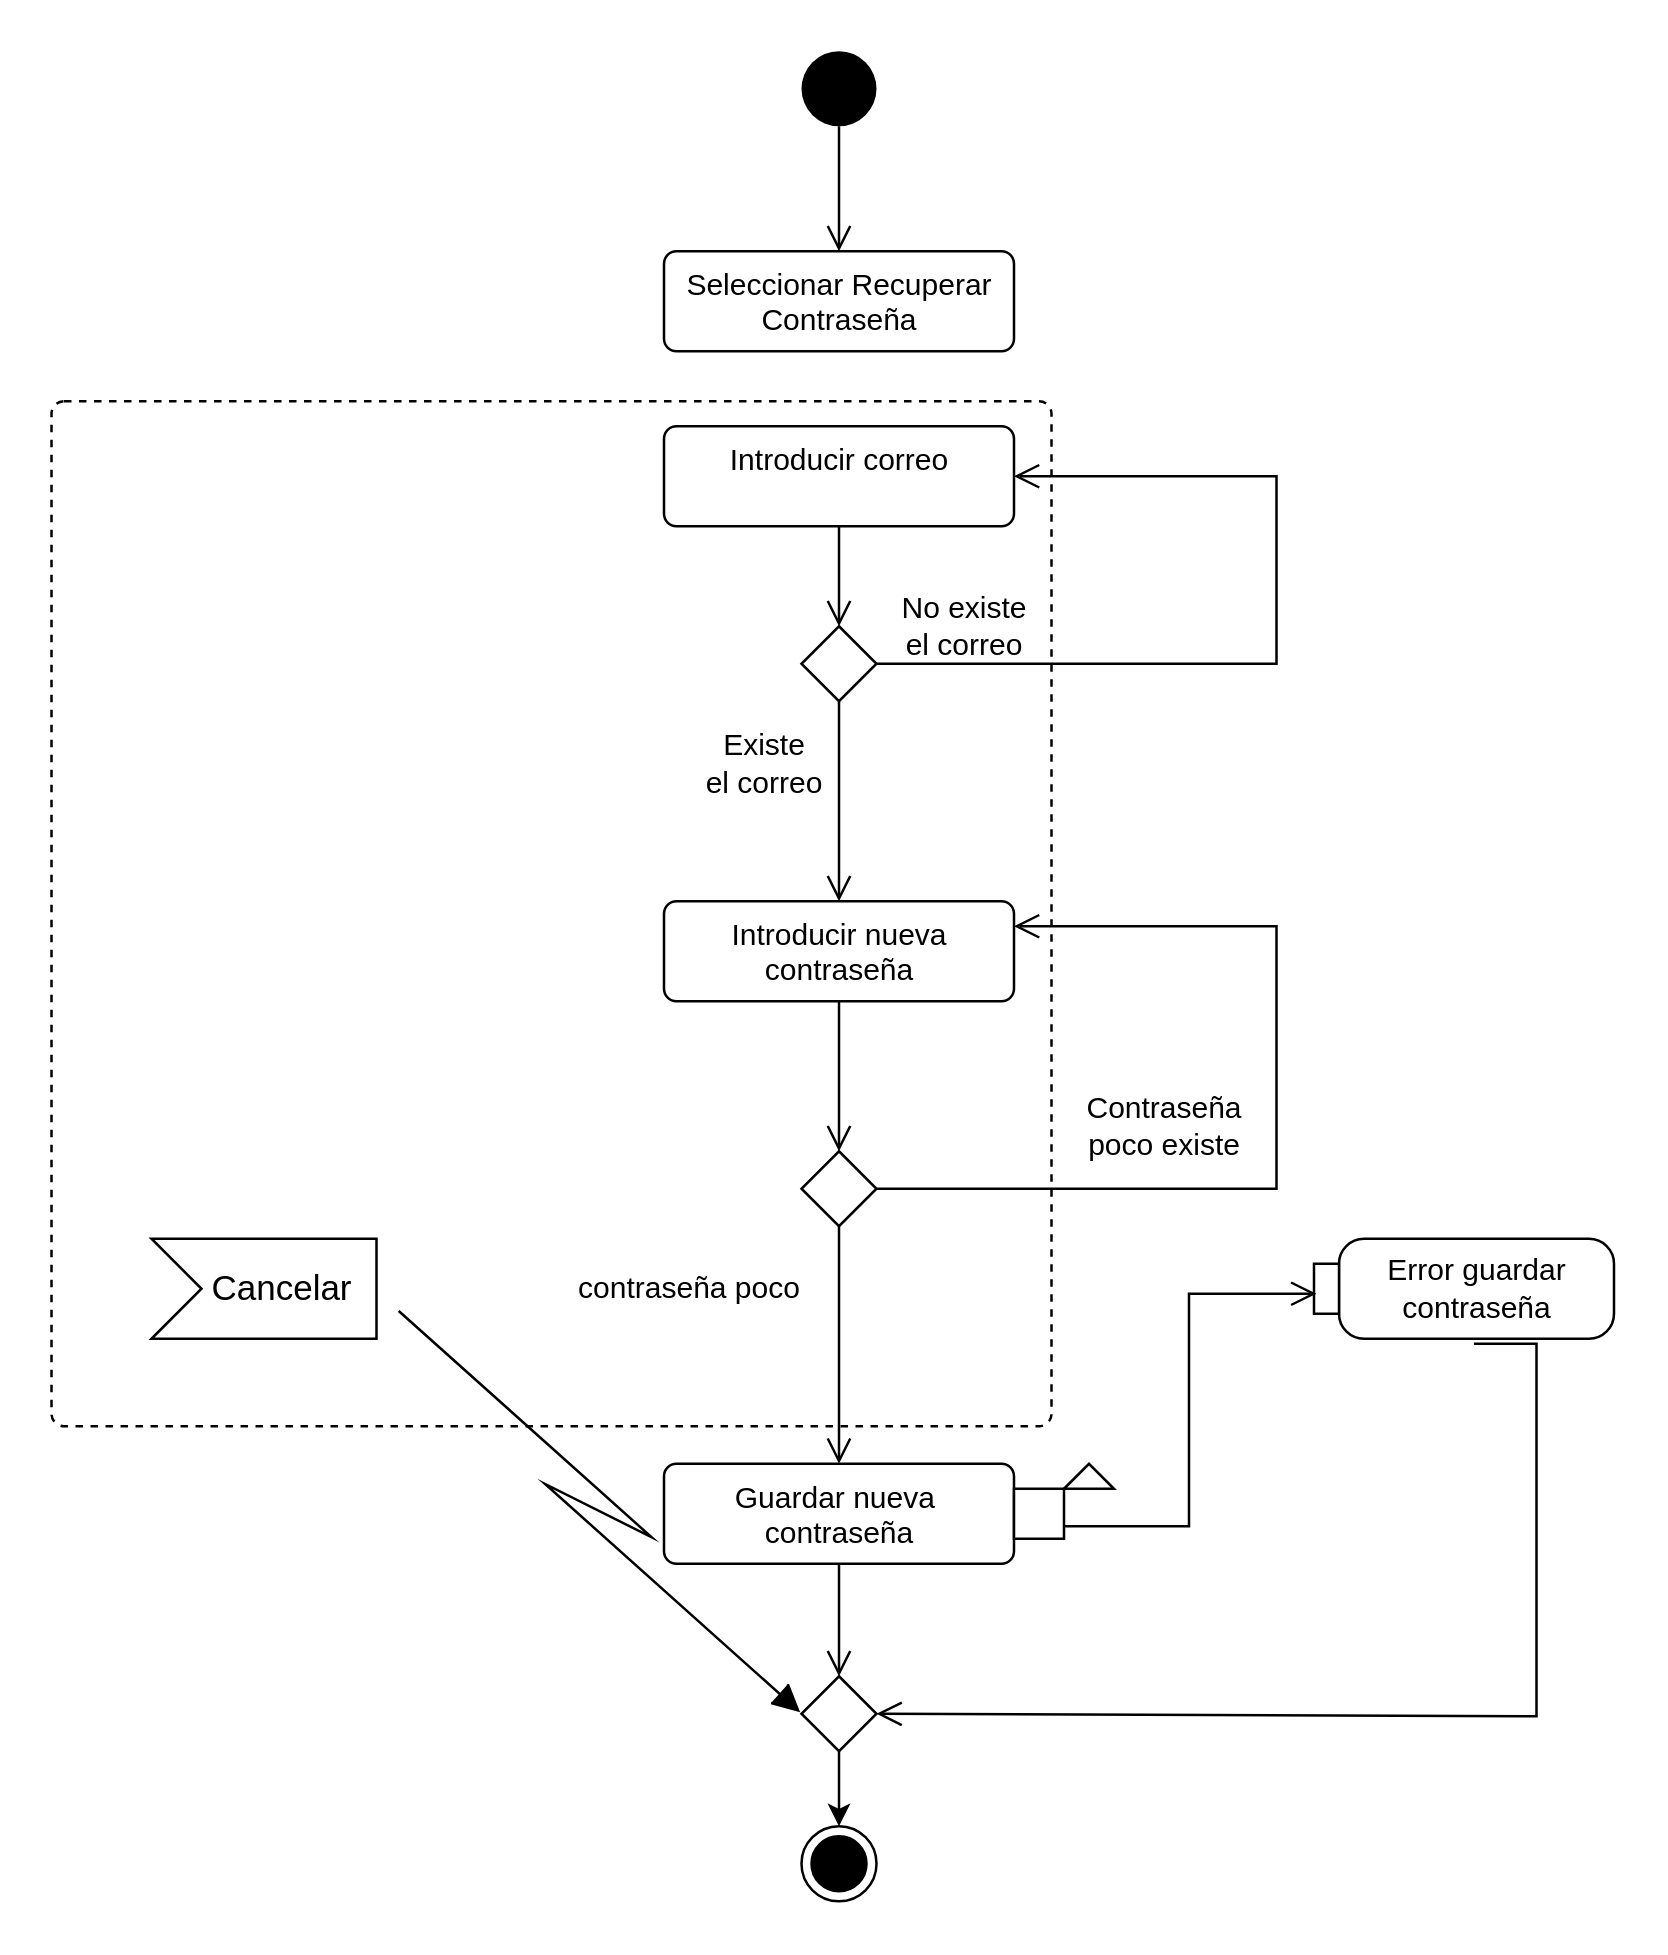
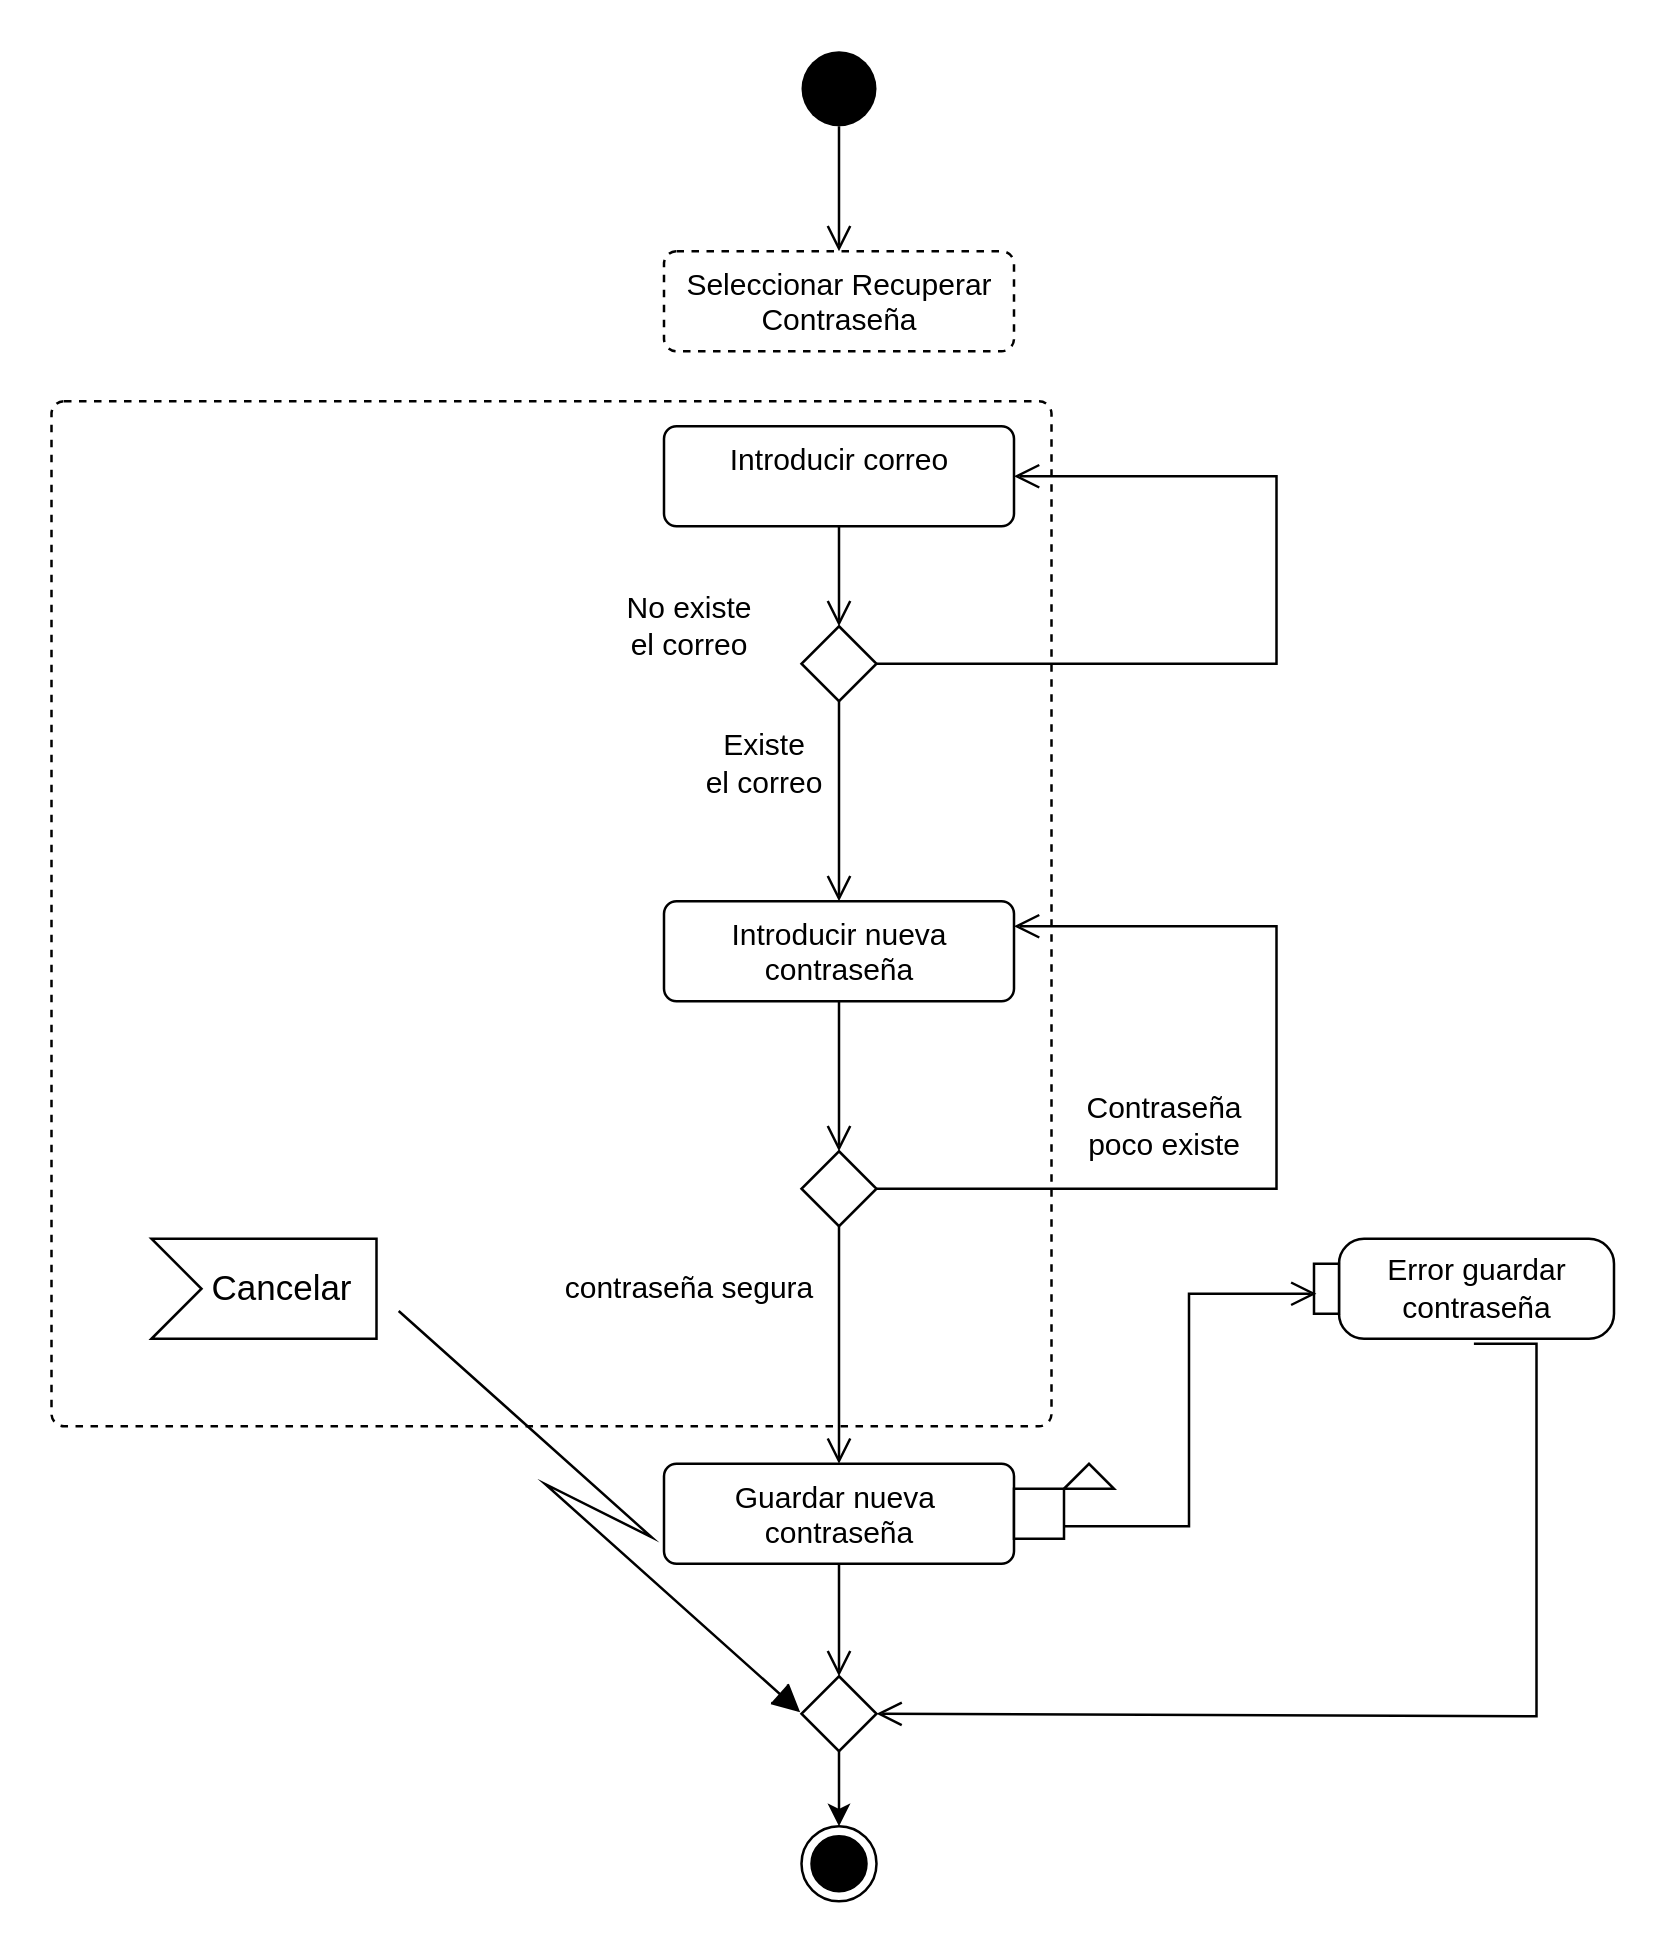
node "Seleccionar Recuperar Contraseña": style solid -> dashed
node "No existe el correo": moved (964, 626) -> (689, 626)
node "contraseña poco": label "contraseña poco" -> "contraseña segura"
